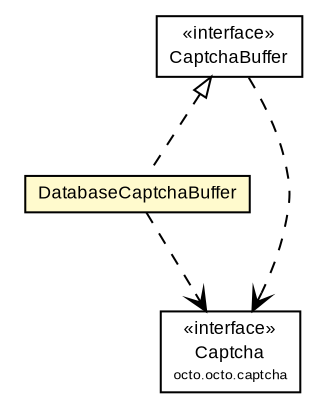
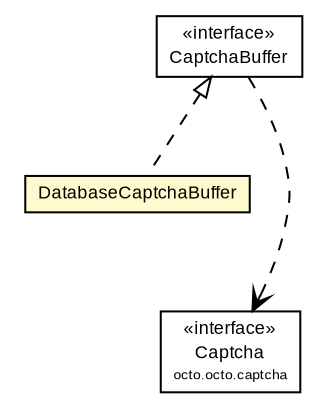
edge "DatabaseCaptchaBuffer" -> "Captcha": removed
